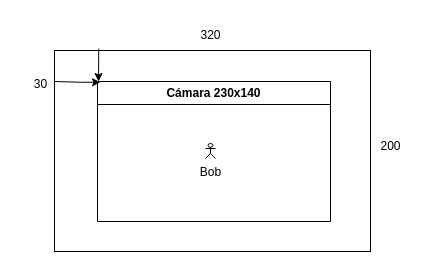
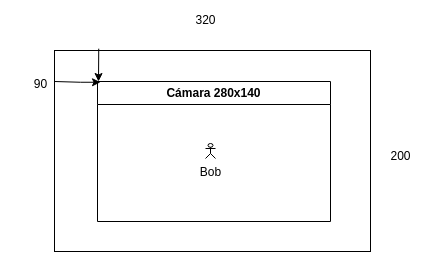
node "320": moved (211, 36) -> (206, 21)
node "30": label "30" -> "90"
node "Cámara 230x140": label "Cámara 230x140" -> "Cámara 280x140"
node "200": moved (391, 147) -> (401, 157)
